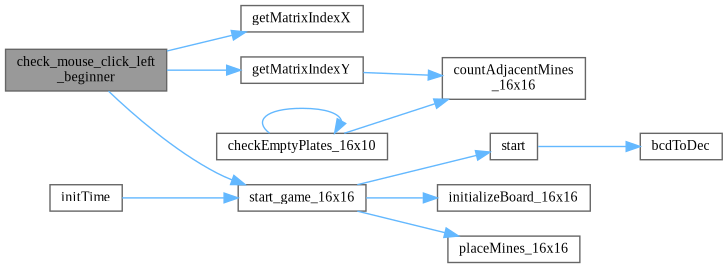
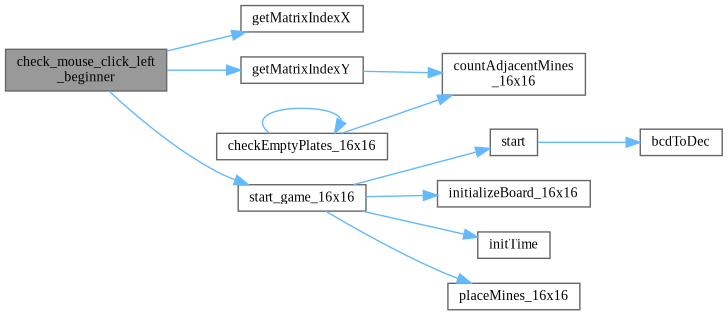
node "checkEmptyPlates_16x10": label "checkEmptyPlates_16x10" -> "checkEmptyPlates_16x16"
edge "initTime" -> "start_game_16x16": reversed
